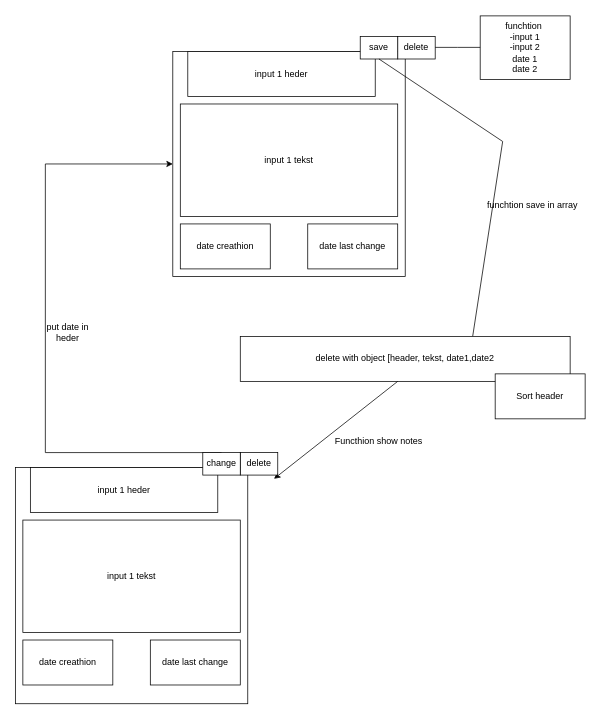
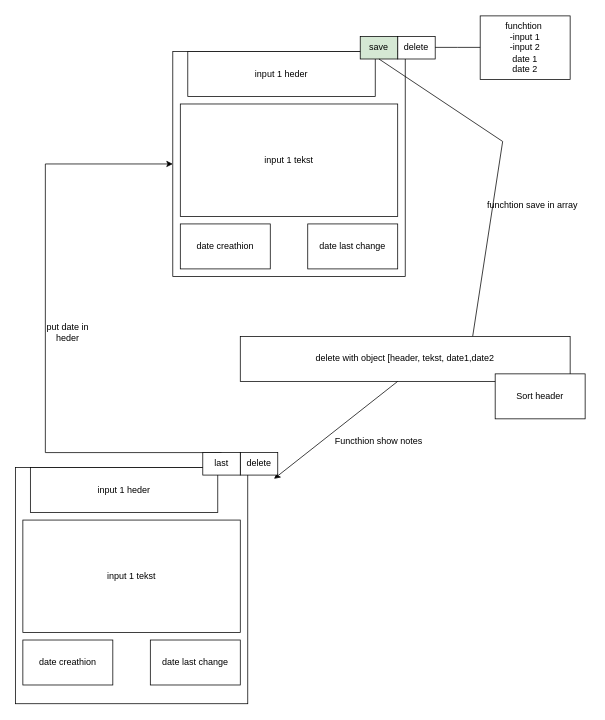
node "save": fillcolor #ffffff -> #d5e8d4
node "change": label "change" -> "last"
